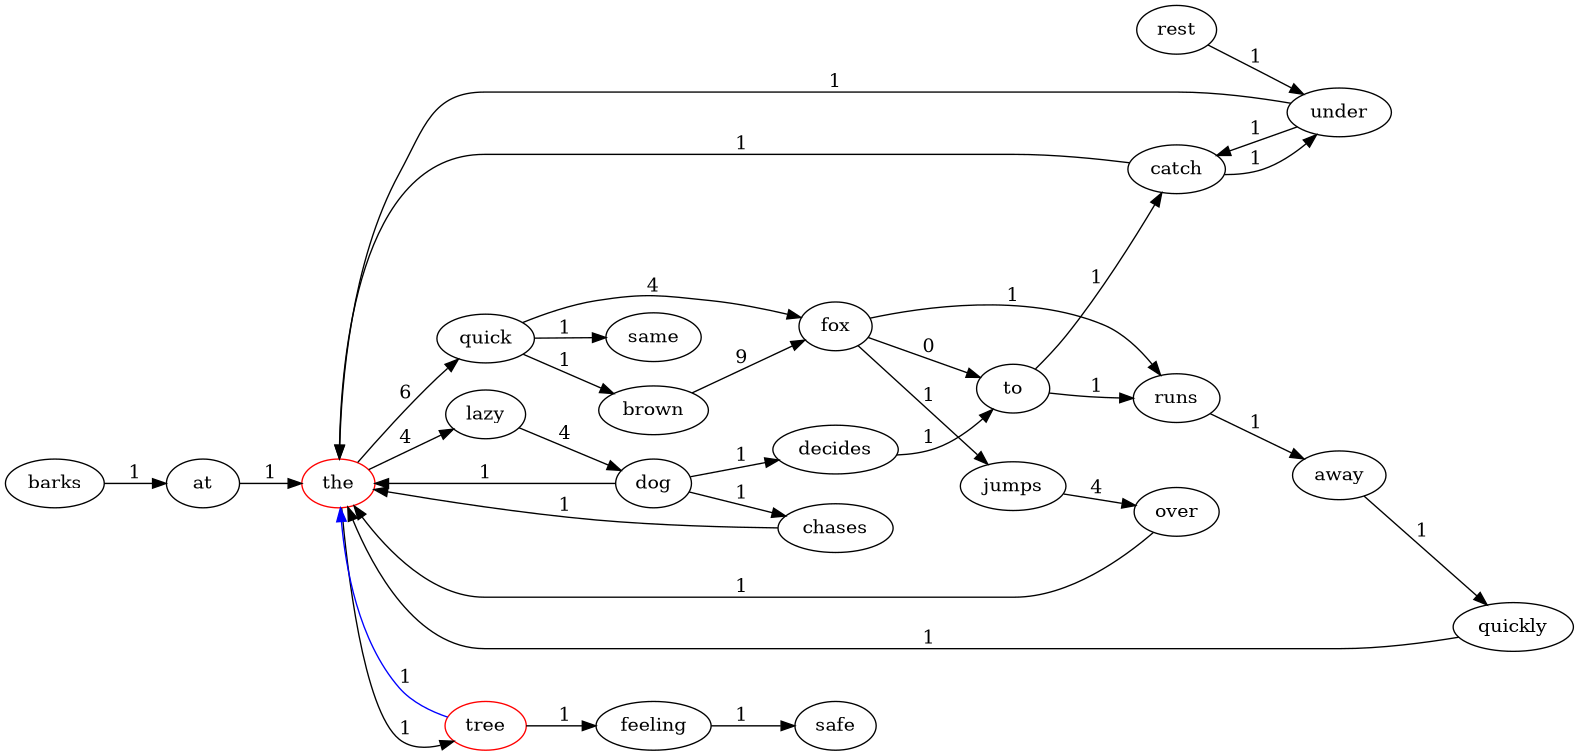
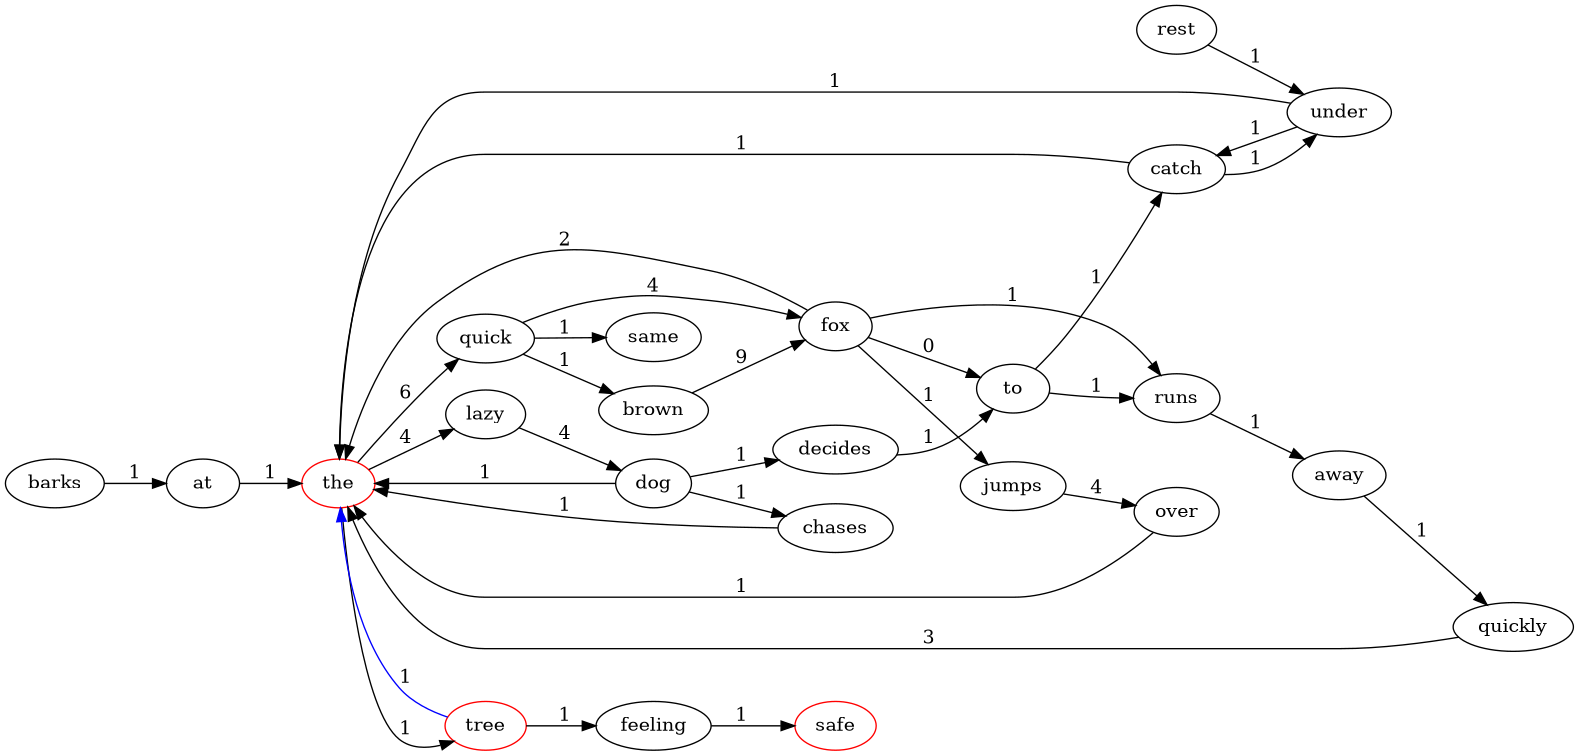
edge "fox" -> "the": added, label "2"
edge "quickly" -> "the": label "1" -> "3"
node "safe": color black -> red
